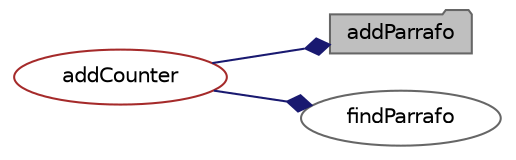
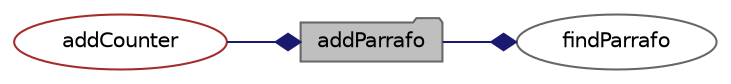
edge "addCounter" -> "findParrafo": now "addParrafo" -> "findParrafo"
